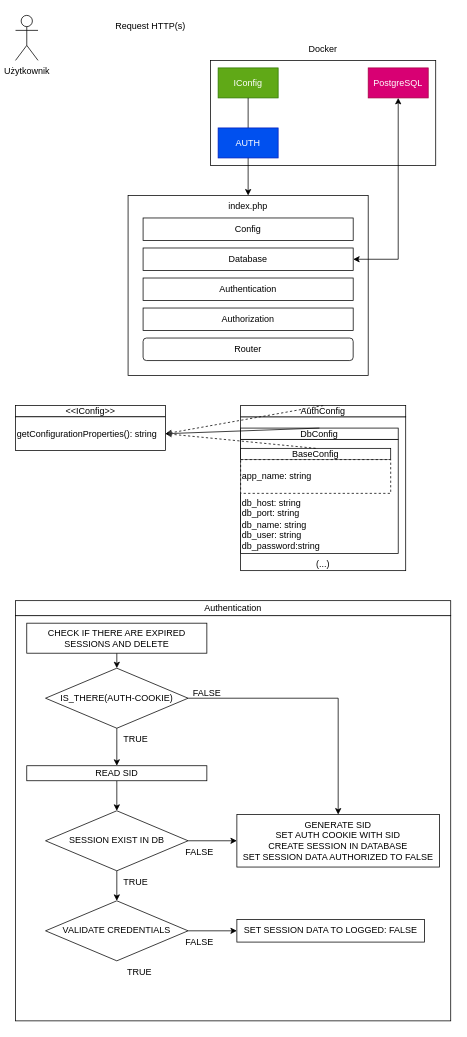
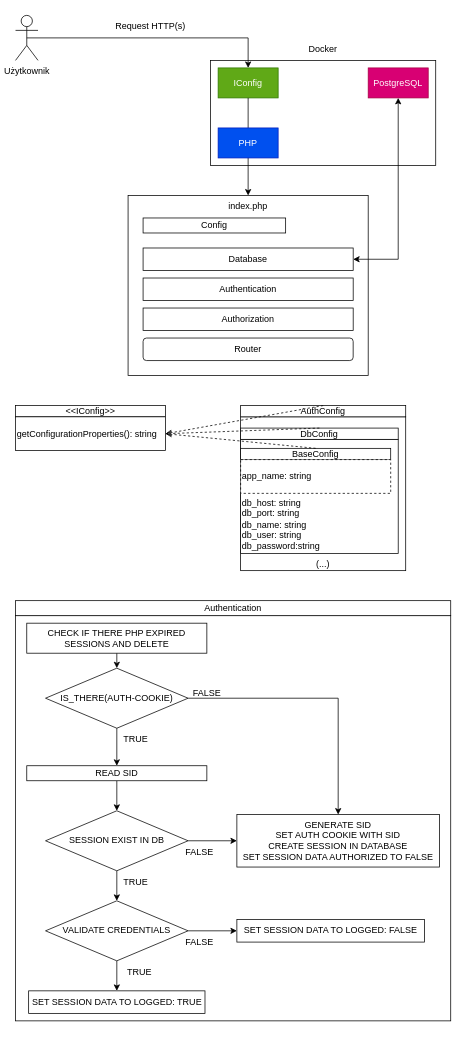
edge "Użytkownik" -> "IConfig": added
node "AUTH": label "AUTH" -> "PHP"
node "Config": size 210x23 -> 143x15
edge "DbConfig" -> "getConfigurationProperties(): string": style solid -> dashed
node "CHECK IF THERE ARE EXPIRED SESSIONS AND DELETE": label "CHECK IF THERE ARE EXPIRED SESSIONS AND DELETE" -> "CHECK IF THERE PHP EXPIRED SESSIONS AND DELETE"
edge "VALIDATE CREDENTIALS" -> "SET SESSION DATA TO LOGGED: TRUE": added
node "SET SESSION DATA TO LOGGED: TRUE": added
